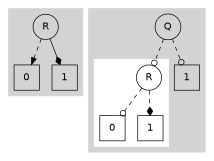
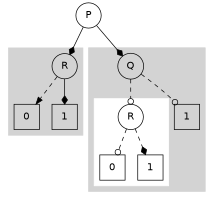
node "P": added
